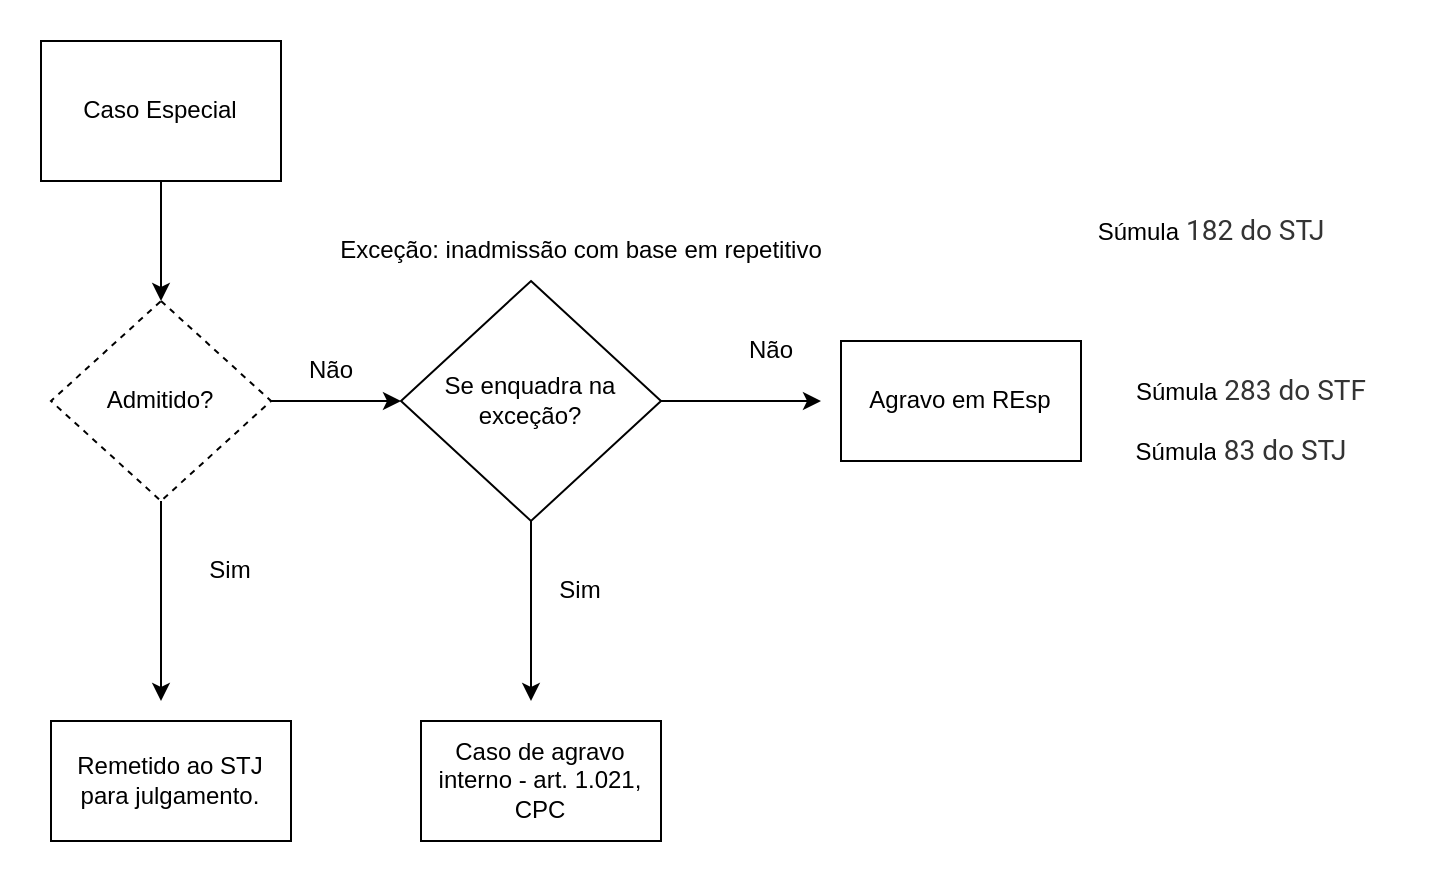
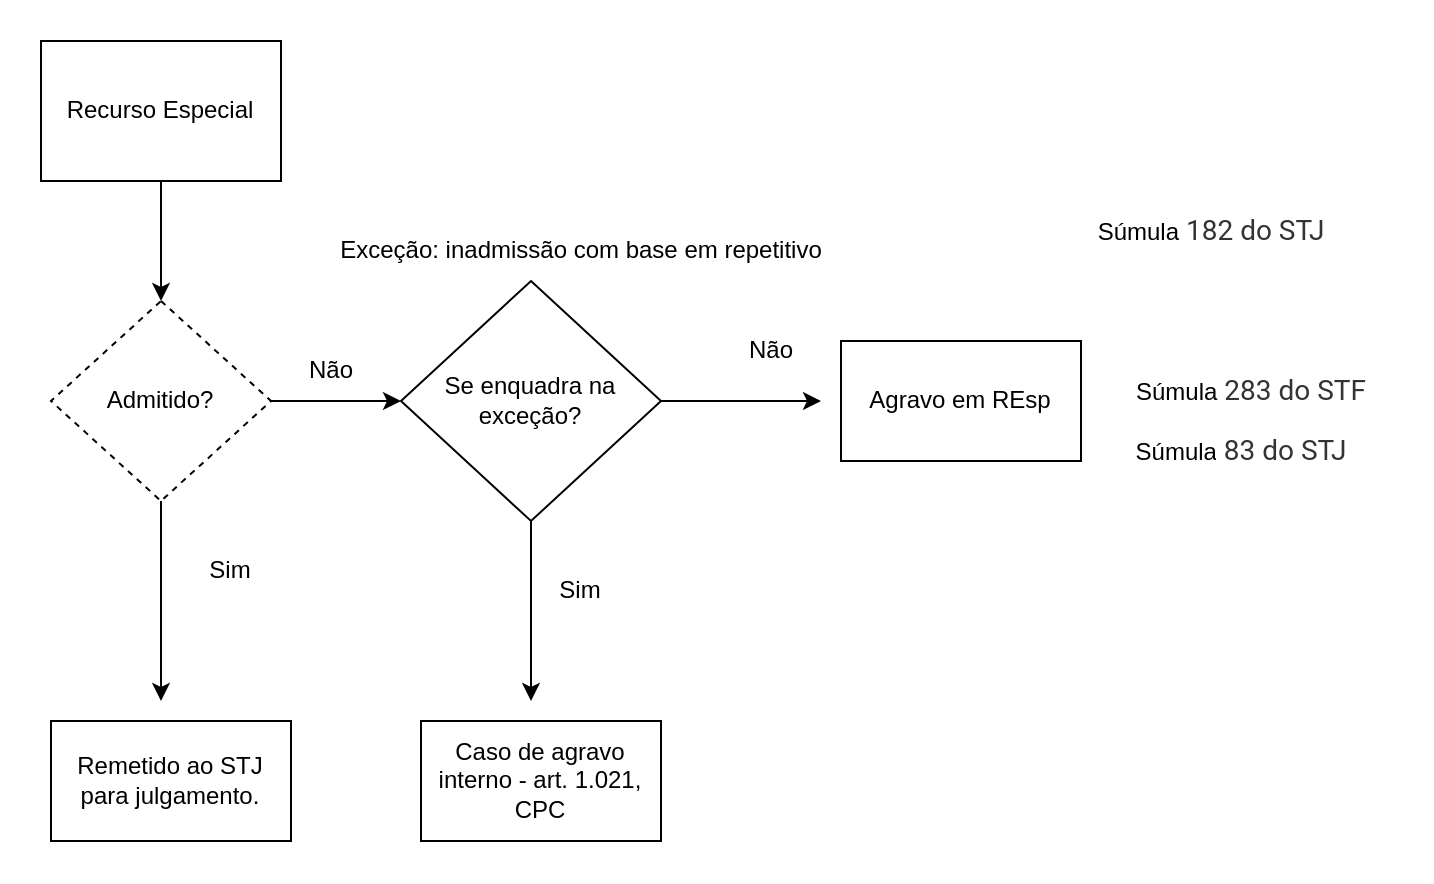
node "Caso Especial": label "Caso Especial" -> "Recurso Especial"
